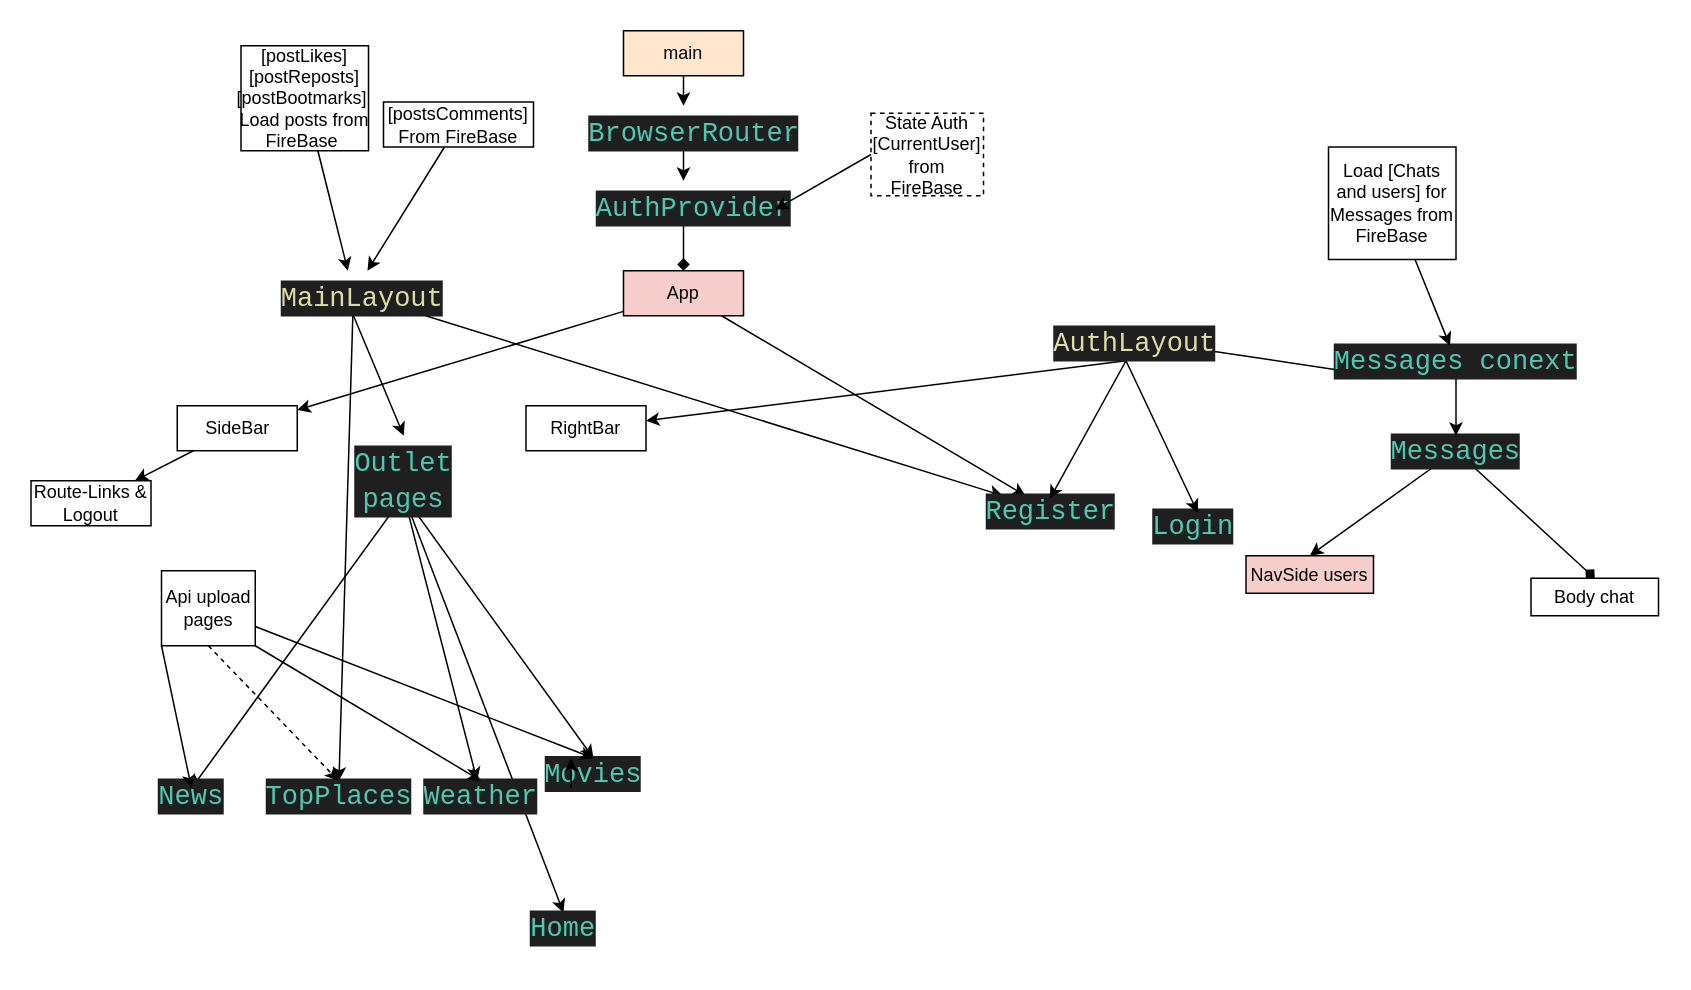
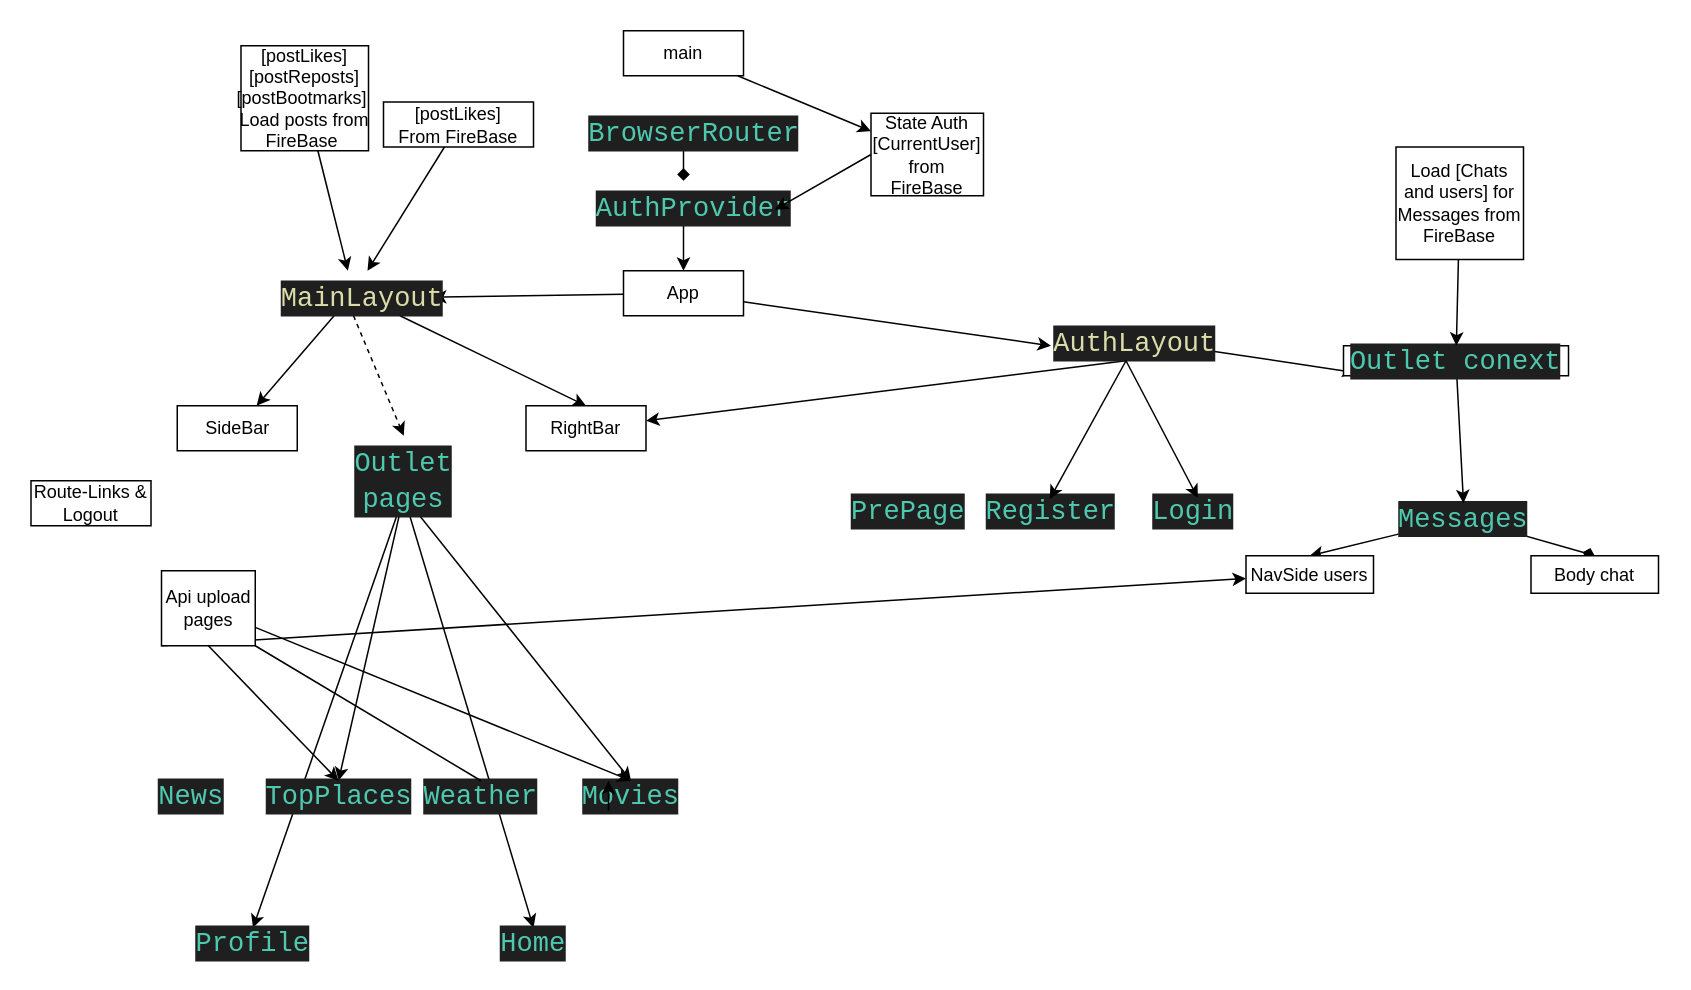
node "main": fillcolor #ffe6cc -> #ffffff
edge "main" -> "BrowserRouter": now "main" -> "State Auth [CurrentUser] from FireBase"
node "[postsComments] From FireBase": label "[postsComments] From FireBase" -> "[postLikes] From FireBase"
node "State Auth [CurrentUser] from FireBase": style dashed -> solid
edge "BrowserRouter" -> "AuthProvider": arrowhead classic -> diamond
node "Load [Chats and users] for Messages from FireBase": moved (1392, 203) -> (1460, 203)
edge "AuthProvider" -> "App": arrowhead diamond -> classic
node "App": fillcolor #f8cecc -> #ffffff
node "Messages conext": label "Messages conext" -> "Outlet conext"
edge "MainLayout" -> "Outlet pages": style solid -> dashed
edge "App" -> "SideBar": now "App" -> "MainLayout"
edge "App" -> "Register": now "App" -> "AuthLayout"
edge "MainLayout" -> "TopPlaces": now "MainLayout" -> "SideBar"
node "Messages": moved (1456, 451) -> (1463, 518)
edge "MainLayout" -> "Register": now "MainLayout" -> "RightBar"
edge "SideBar" -> "Route-Links & Logout": removed
node "PrePage": added
node "Login": moved (1193, 526) -> (1193, 511)
node "NavSide users": fillcolor #f8cecc -> #ffffff
edge "Outlet pages" -> "Profile": added
node "Body chat": moved (1595, 597) -> (1595, 575)
edge "Outlet pages" -> "Weather": now "Outlet pages" -> "TopPlaces"
edge "Outlet pages" -> "News": removed
edge "Api upload pages" -> "TopPlaces": style dashed -> solid
edge "Api upload pages" -> "News": now "Api upload pages" -> "NavSide users"
node "Movies": moved (593, 773) -> (631, 796)
edge "Api upload pages" -> "Weather": arrowhead classic -> none
node "Home": moved (563, 928) -> (533, 943)
node "Profile": added
